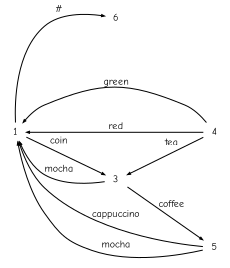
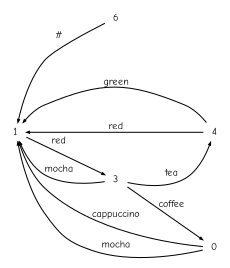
edge "1" -> "6": reversed
edge "1" -> "3": label "coin" -> "red"
edge "4" -> "3": reversed
node "5": label "5" -> "0"
